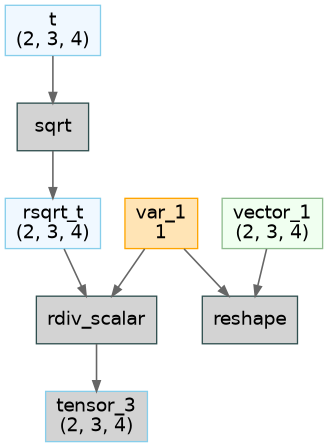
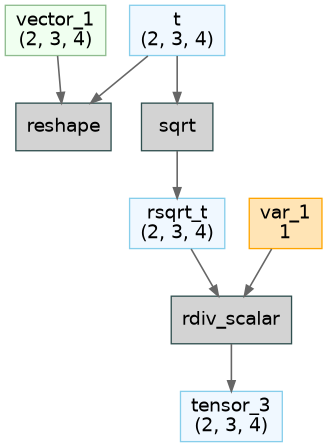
edge "var_1 1" -> "reshape": now "t (2, 3, 4)" -> "reshape"
node "tensor_3 (2, 3, 4)": fillcolor lightgray -> aliceblue
